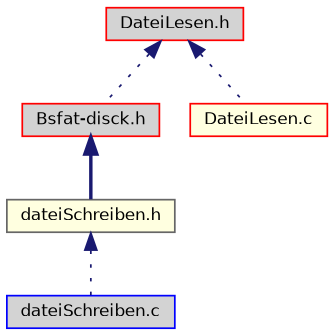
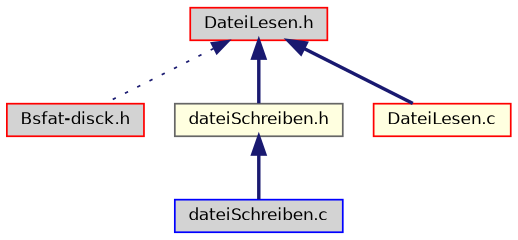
edge "DateiLesen.c" -> "DateiLesen.h": style dotted -> bold
edge "dateiSchreiben.h" -> "Bsfat-disck.h": now "dateiSchreiben.h" -> "DateiLesen.h"
edge "dateiSchreiben.c" -> "dateiSchreiben.h": style dotted -> bold
